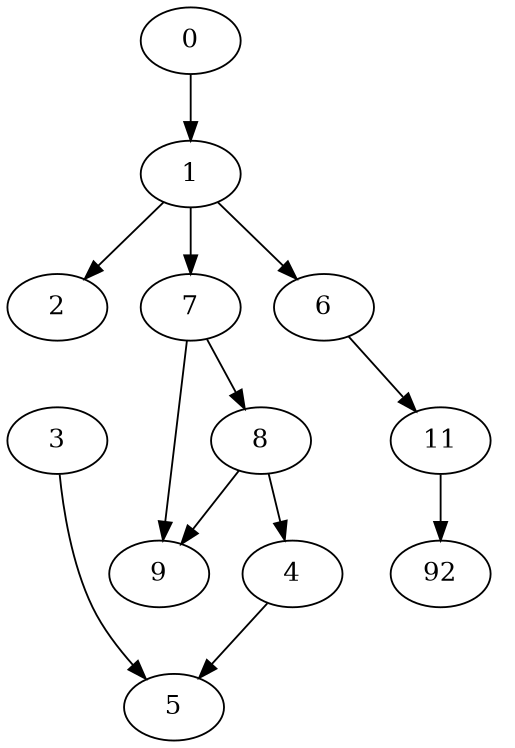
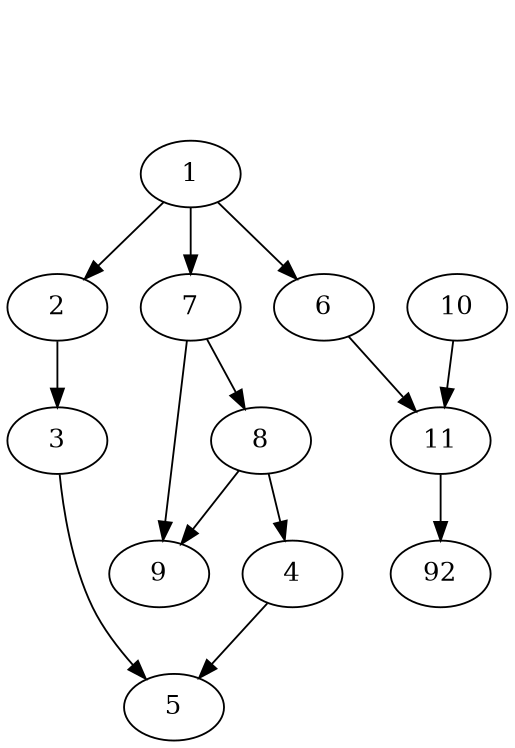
node "0": removed
node "10": added
edge "2" -> "3": added
